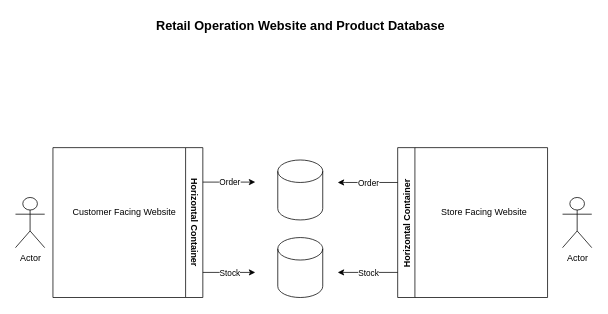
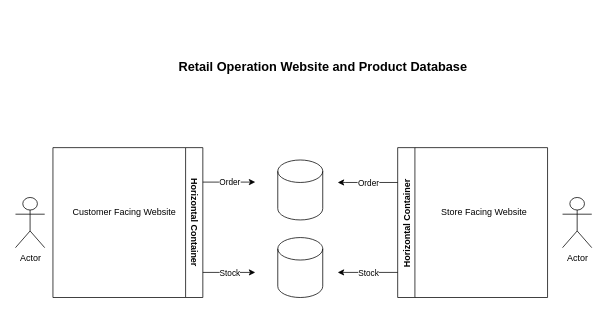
node "Retail Operation Website and Product Database": moved (300, 27) -> (323, 68)
